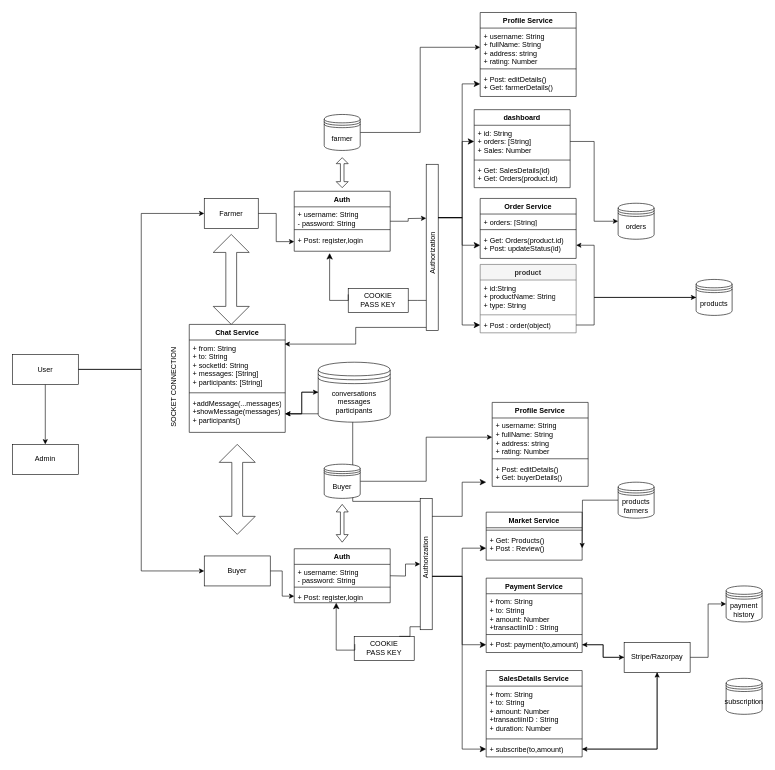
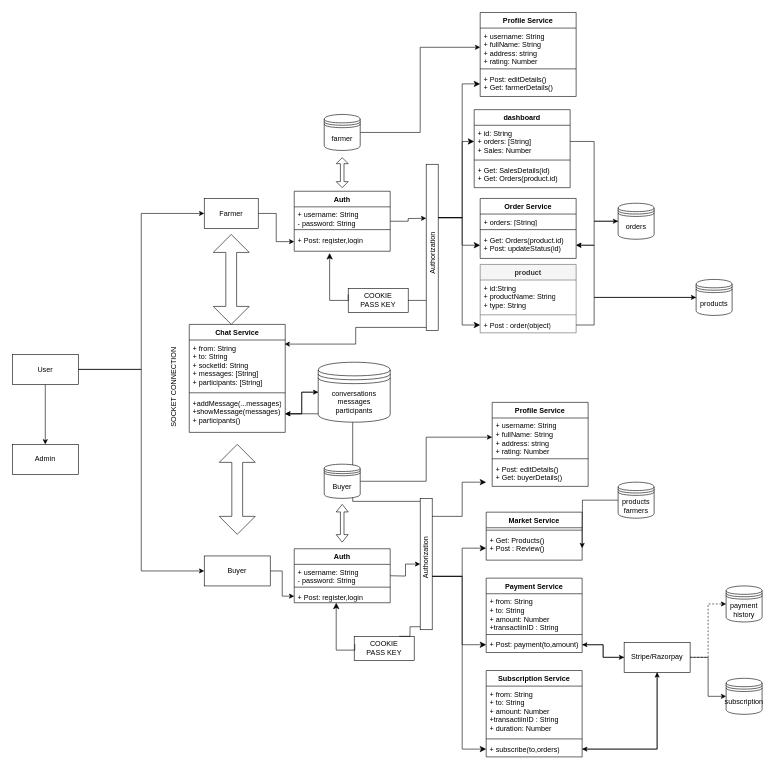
edge "orders" -> "+ Get: Orders(product.id) + Post: updateStatus(id)": added
edge "Stripe/Razorpay" -> "payment history": style solid -> dashed
node "SalesDetails Service": label "SalesDetails Service" -> "Subscription Service"
edge "Stripe/Razorpay" -> "subscription": added
node "+ subscribe(to,amount)": label "+ subscribe(to,amount)" -> "+ subscribe(to,orders)"
